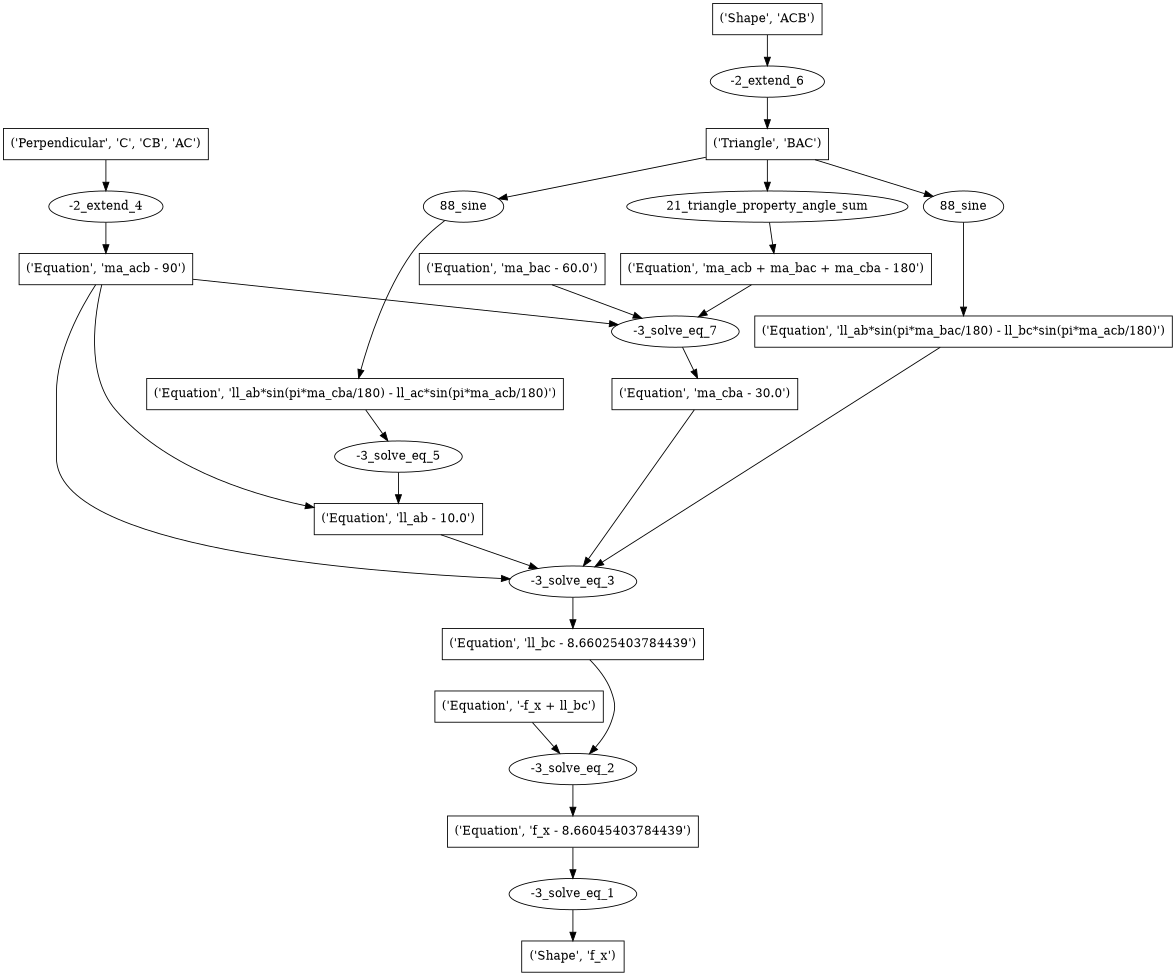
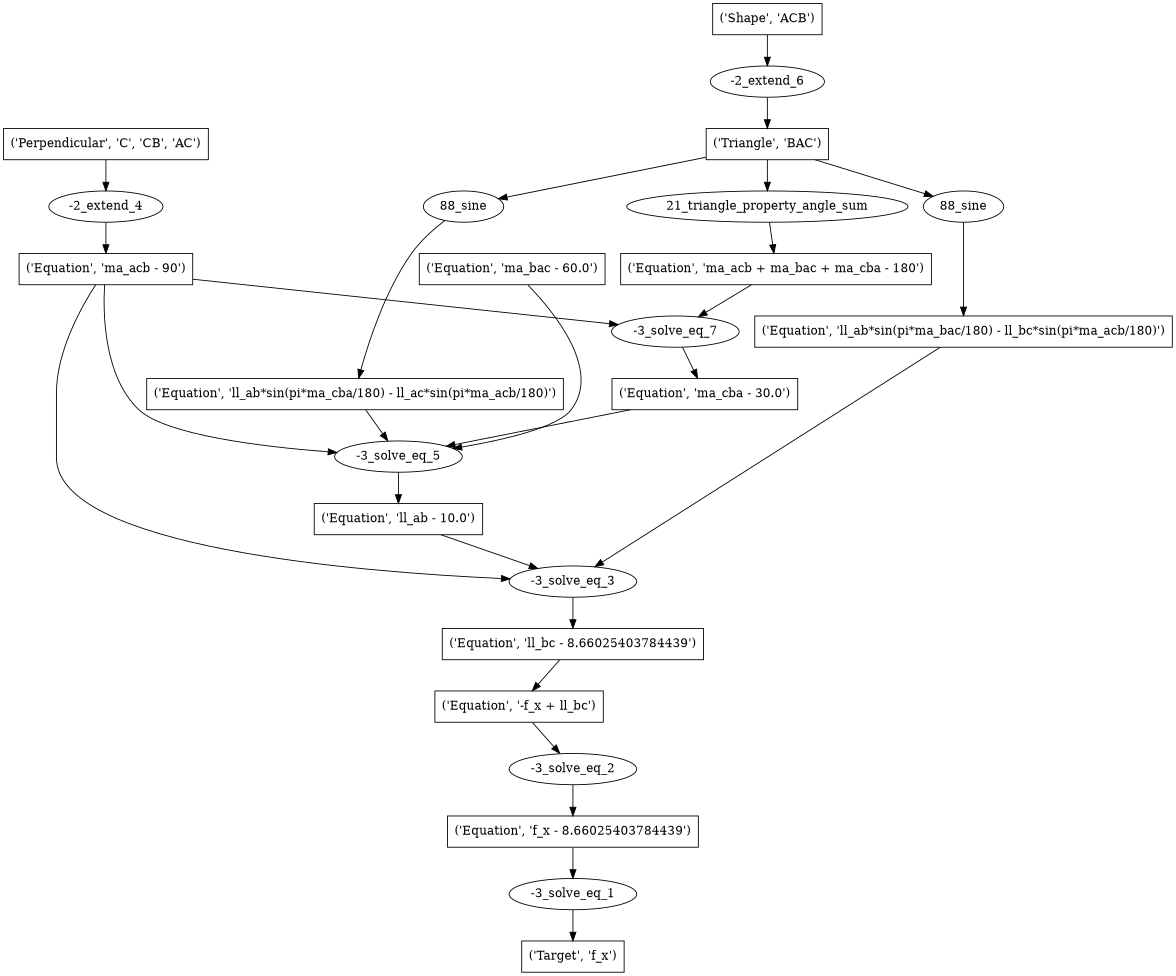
edge "('Equation', 'ma_bac - 60.0')" -> "-3_solve_eq_7": now "('Equation', 'ma_bac - 60.0')" -> "-3_solve_eq_5"
edge "('Equation', 'ma_acb - 90')" -> "('Equation', 'll_ab - 10.0')": now "('Equation', 'ma_acb - 90')" -> "-3_solve_eq_5"
edge "('Equation', 'ma_cba - 30.0')" -> "-3_solve_eq_3": now "('Equation', 'ma_cba - 30.0')" -> "-3_solve_eq_5"
edge "('Equation', 'll_bc - 8.66025403784439')" -> "-3_solve_eq_2": now "('Equation', 'll_bc - 8.66025403784439')" -> "('Equation', '-f_x + ll_bc')"
node "('Equation', 'f_x - 8.66045403784439')": label "('Equation', 'f_x - 8.66045403784439')" -> "('Equation', 'f_x - 8.66025403784439')"
node "('Shape', 'f_x')": label "('Shape', 'f_x')" -> "('Target', 'f_x')"
